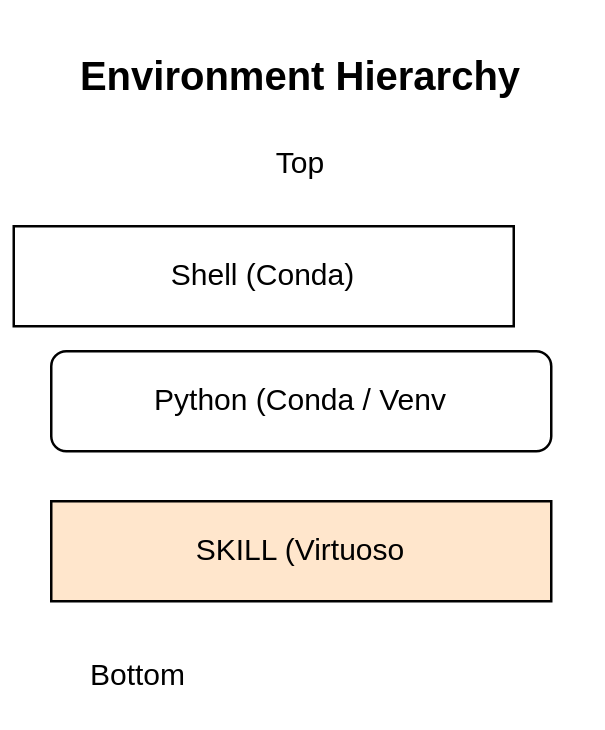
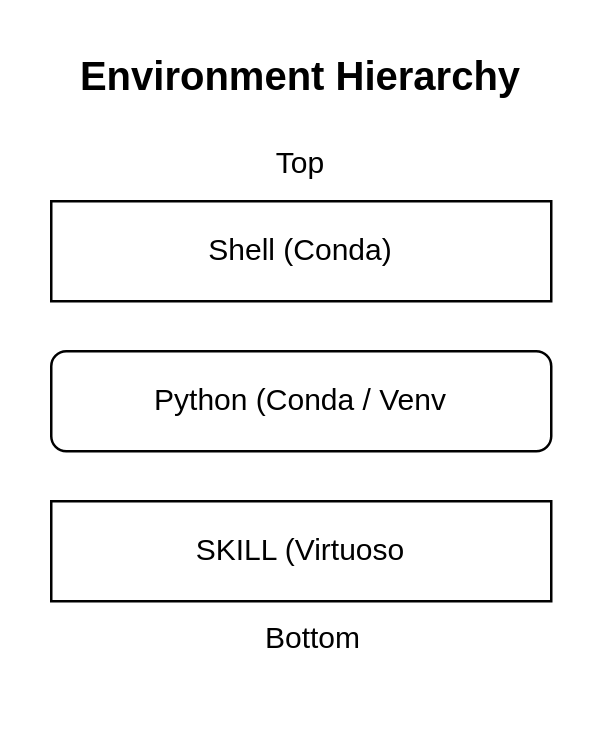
node "Shell (Conda)": moved (264, 276) -> (301, 251)
node "SKILL (Virtuoso": fillcolor #ffe6cc -> #ffffff
node "Bottom": moved (139, 676) -> (314, 639)
